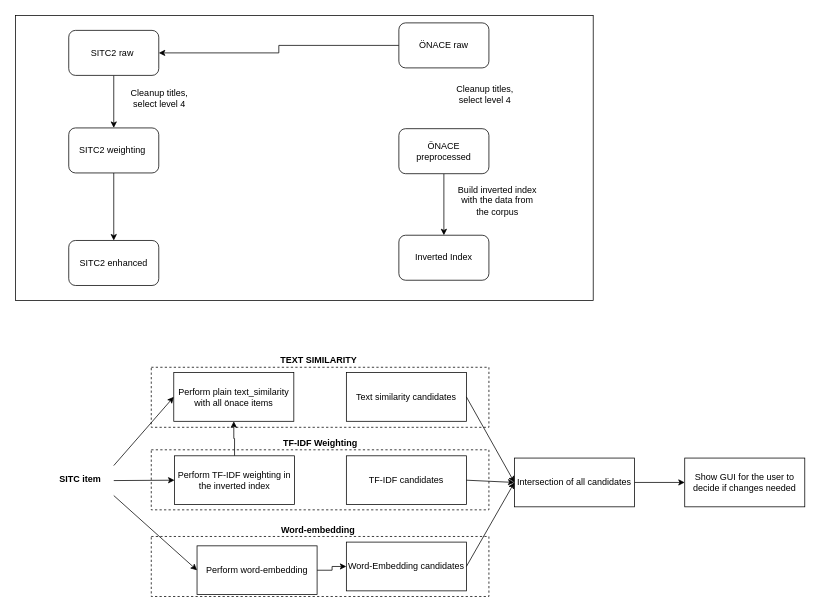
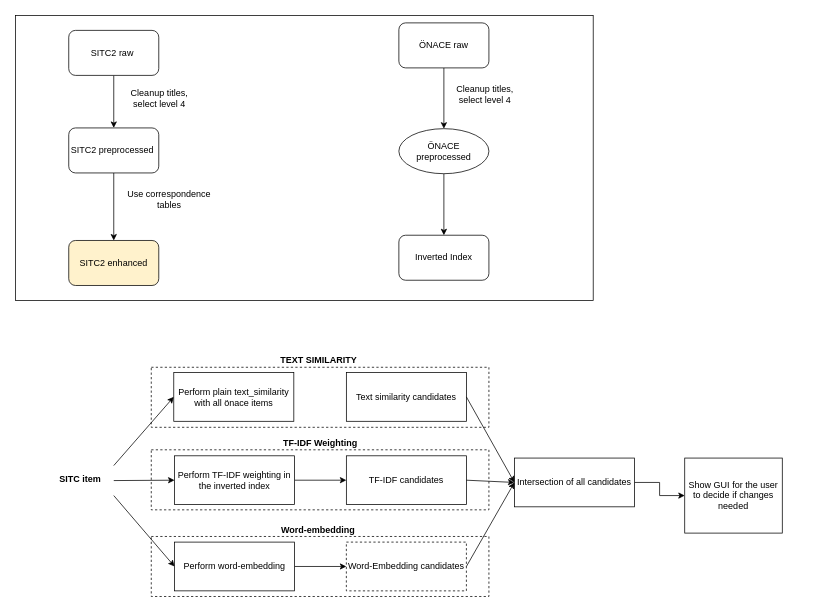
edge "ÖNACE raw" -> "SITC2 raw": now "ÖNACE raw" -> "ÖNACE preprocessed"
node "SITC2 weighting": label "SITC2 weighting" -> "SITC2 preprocessed"
node "ÖNACE preprocessed": shape rounded rectangle -> ellipse
node "Use correspondence tables": added
node "Build inverted index with the data from the corpus": removed
node "SITC2 enhanced": fillcolor #ffffff -> #fff2cc
edge "Perform TF-IDF weighting in the inverted index" -> "Perform plain text_similarity with all önace items": now "Perform TF-IDF weighting in the inverted index" -> "TF-IDF candidates"
node "Show GUI for the user to decide if changes needed": size 120x49 -> 98x75
node "Word-Embedding candidates": style solid -> dashed
node "Perform word-embedding": moved (257, 570) -> (234, 566)
